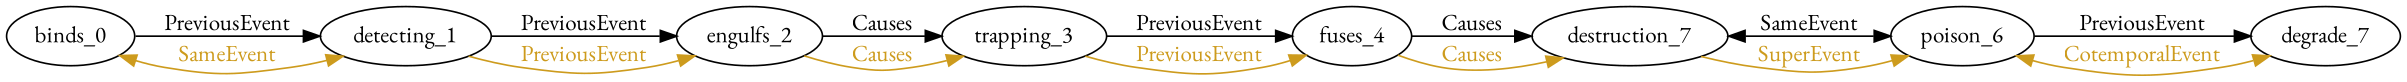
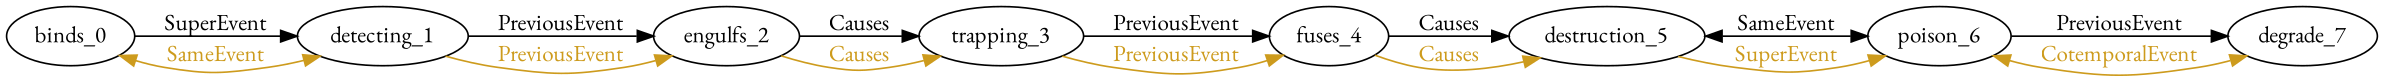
edge "binds_0" -> "detecting_1": label "PreviousEvent" -> "SuperEvent"
node "destruction_7": label "destruction_7" -> "destruction_5"
